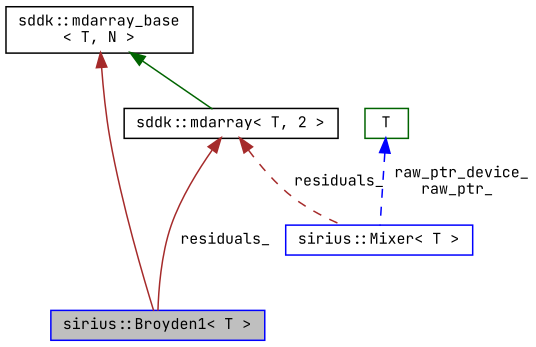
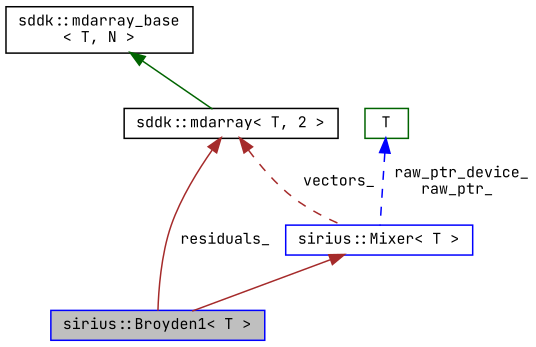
edge "sirius::Mixer< T >" -> "sddk::mdarray< T, 2 >": label " residuals_" -> " vectors_"
edge "sirius::Broyden1< T >" -> "sddk::mdarray_base < T, N >": now "sirius::Broyden1< T >" -> "sirius::Mixer< T >"
